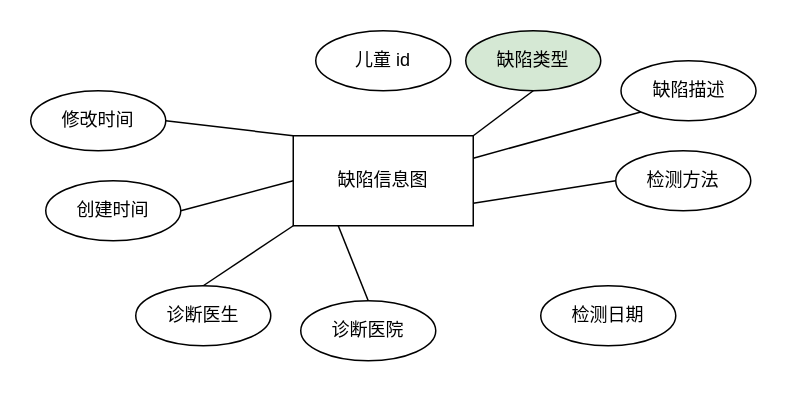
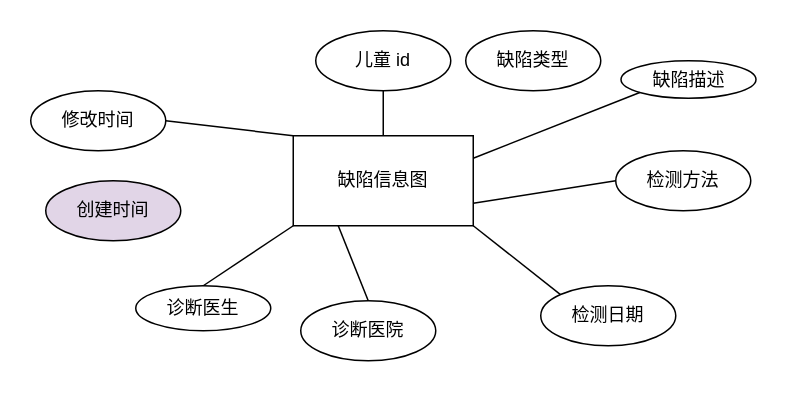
node "缺陷类型": fillcolor #d5e8d4 -> #ffffff
node "缺陷描述": size 135x60 -> 135x38
edge "儿童 id" -- "缺陷信息图": added
edge "缺陷类型" -- "缺陷信息图": removed
edge "缺陷信息图" -- "创建时间": removed
node "创建时间": fillcolor #ffffff -> #e1d5e7
edge "缺陷信息图" -- "检测日期": added
node "诊断医生": size 135x60 -> 135x45
